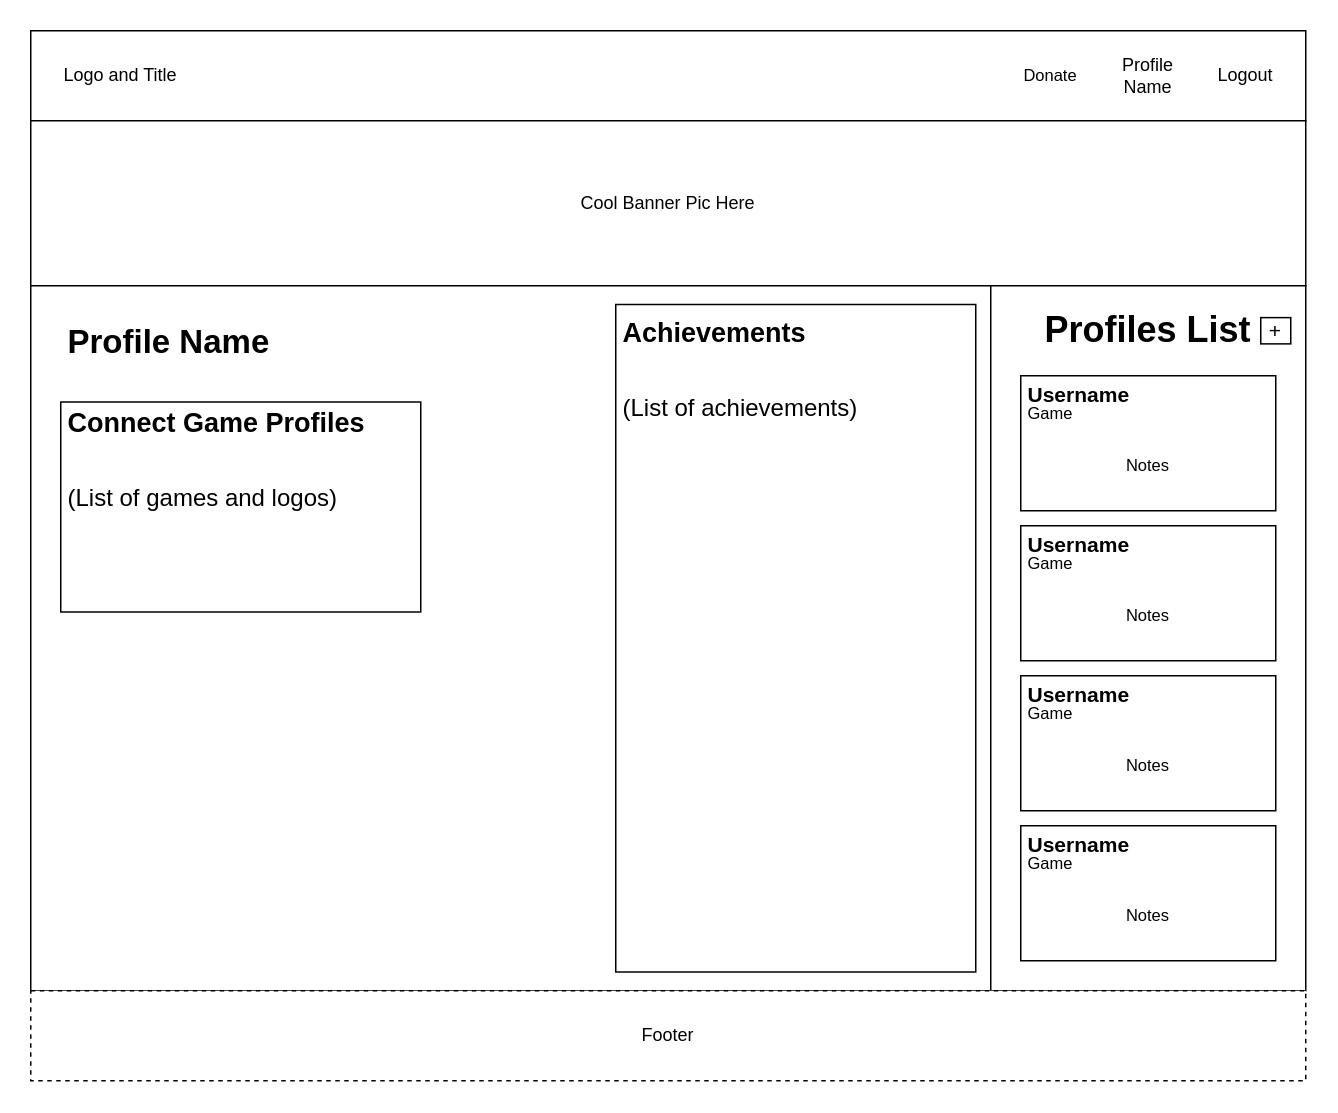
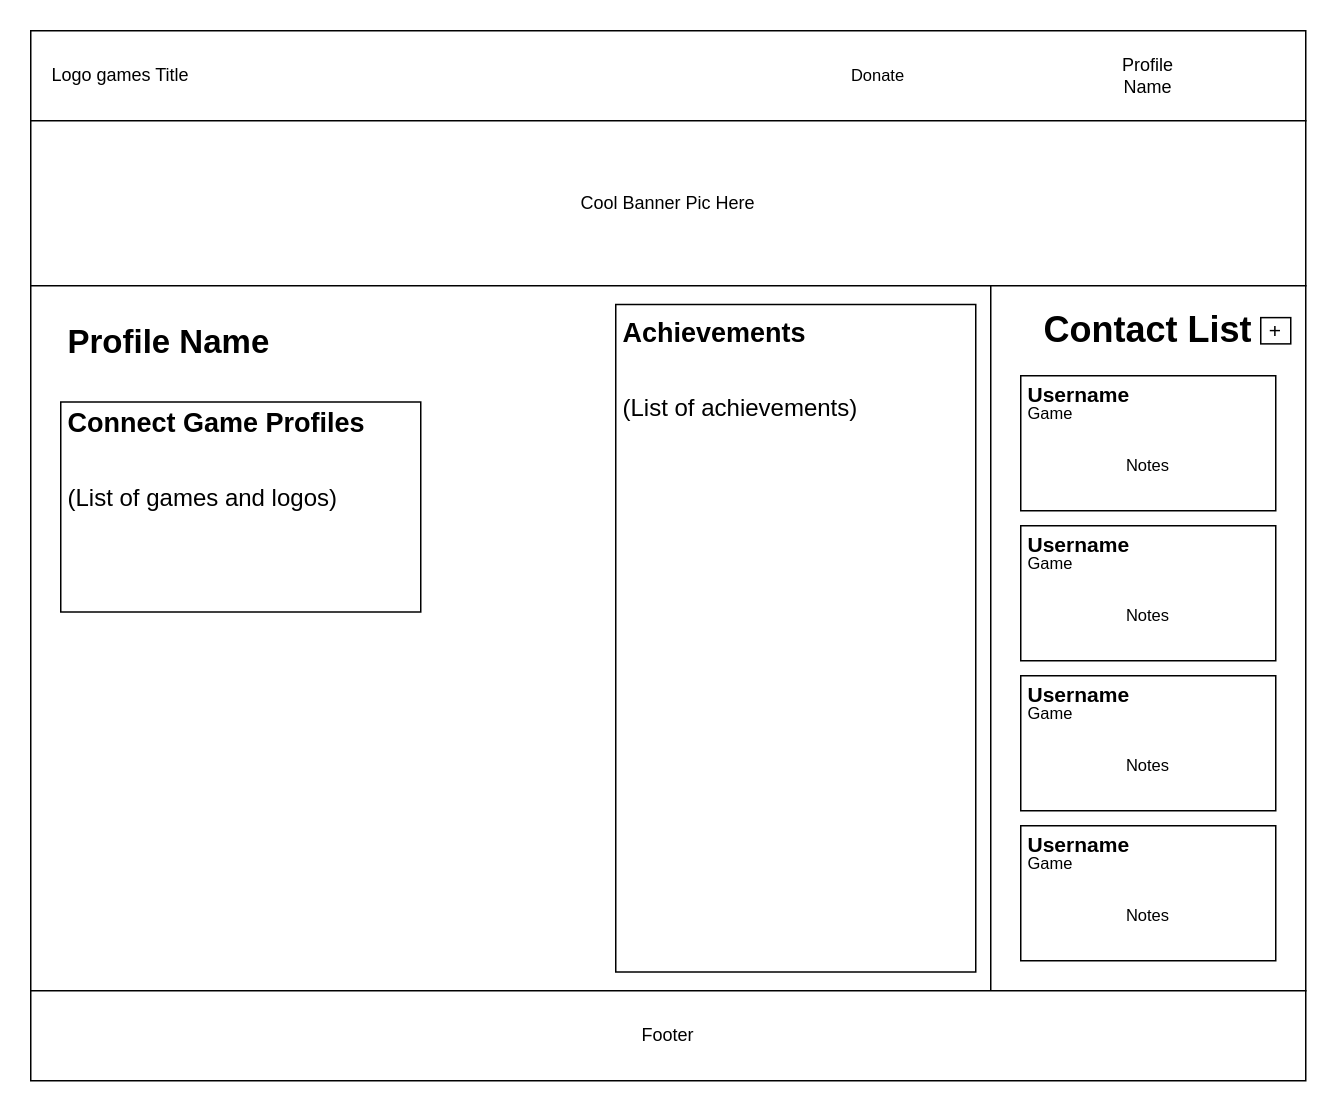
node "Logo and Title": label "Logo and Title" -> "Logo games Title"
node "Donate": moved (1051, 76) -> (878, 76)
node "Logout": removed
node "Profiles List": label "Profiles List" -> "Contact List"
node "Footer": style dashed -> solid
